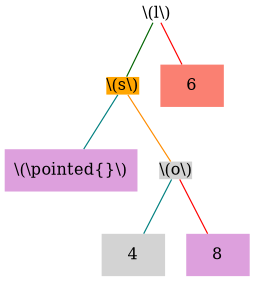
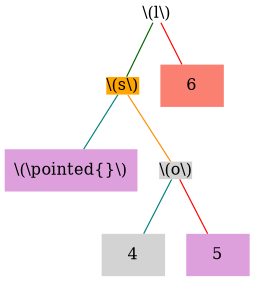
node "8": label "8" -> "5"
